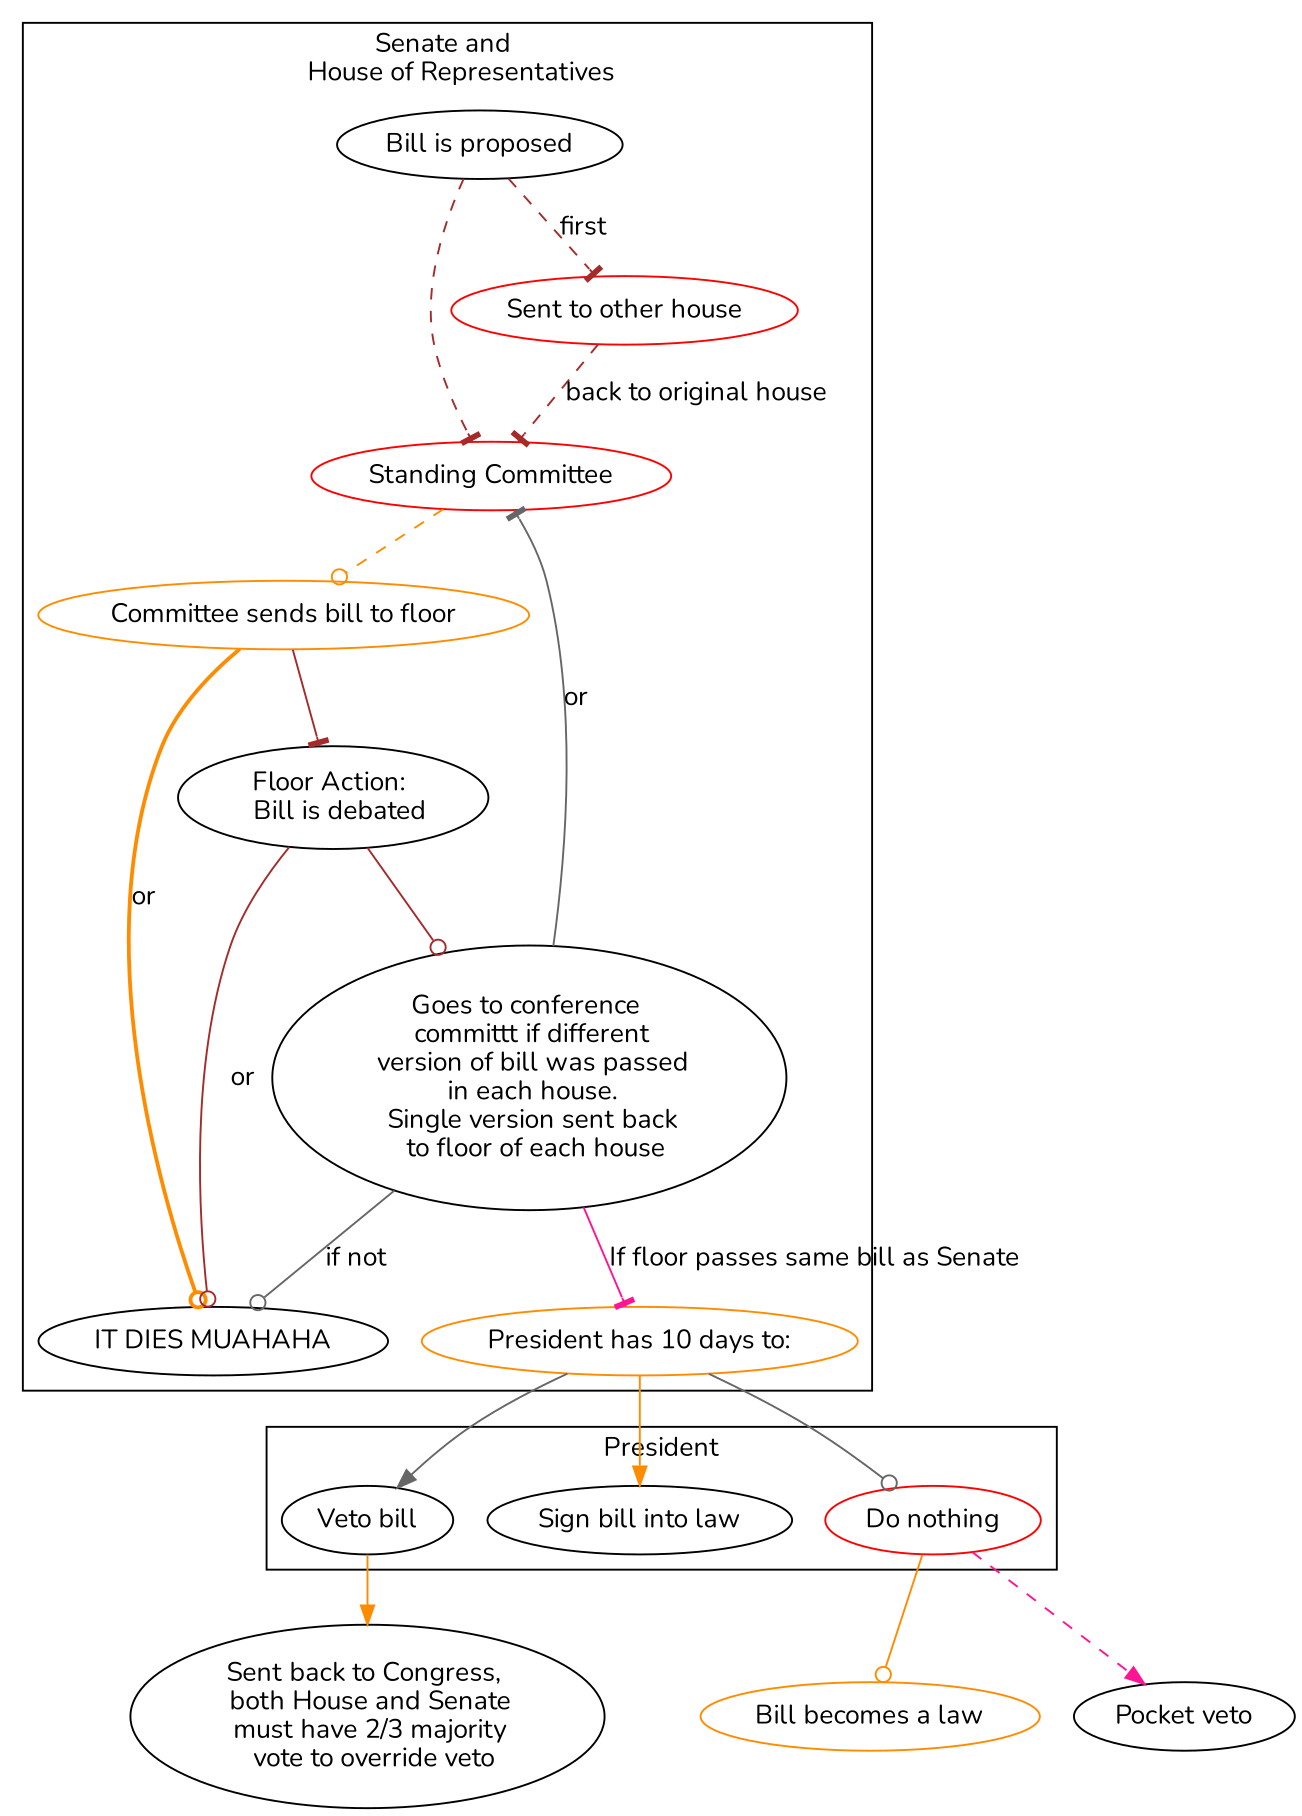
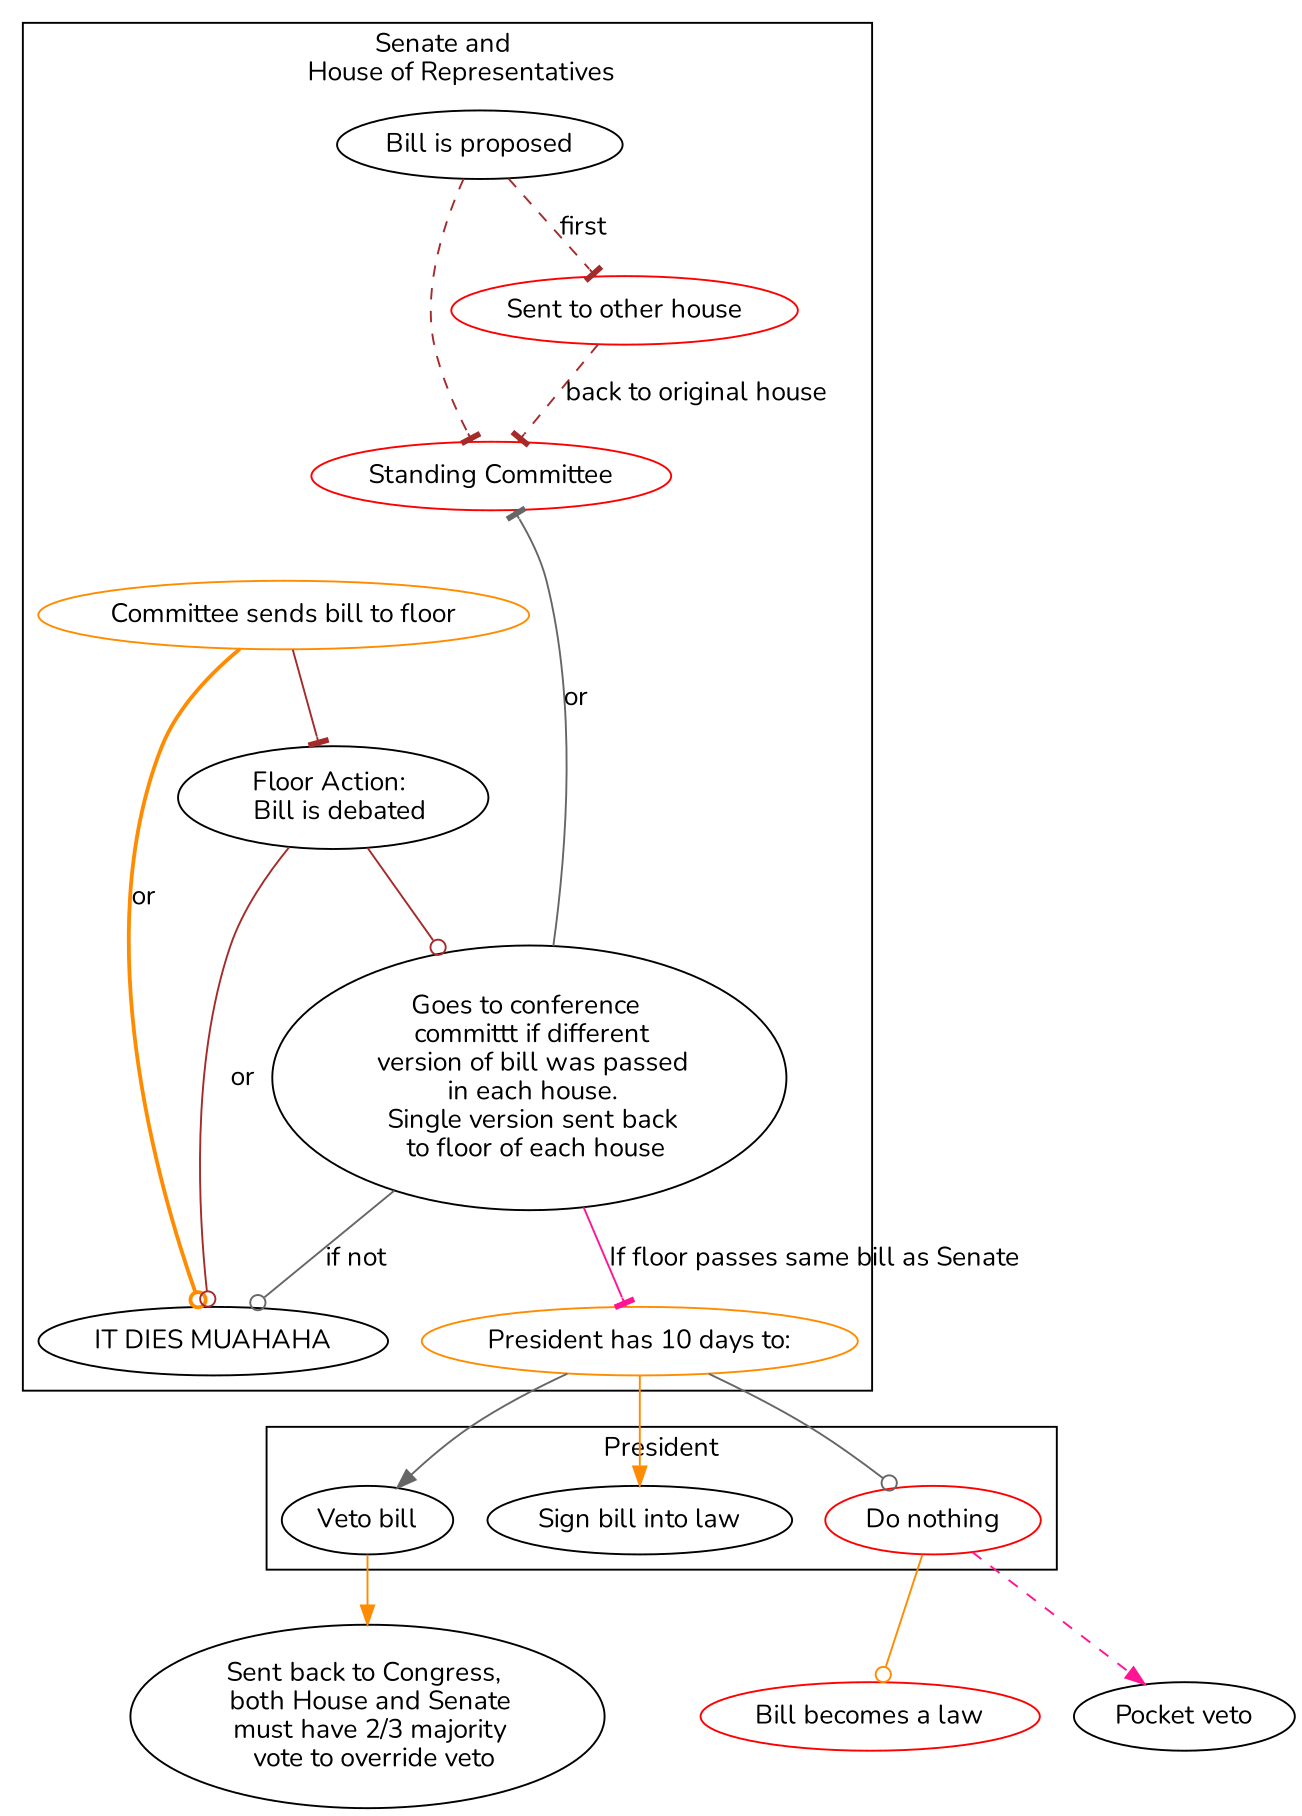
edge "Standing Committee" -> "Committee sends bill to floor": removed
node "Bill becomes a law": color darkorange -> red
